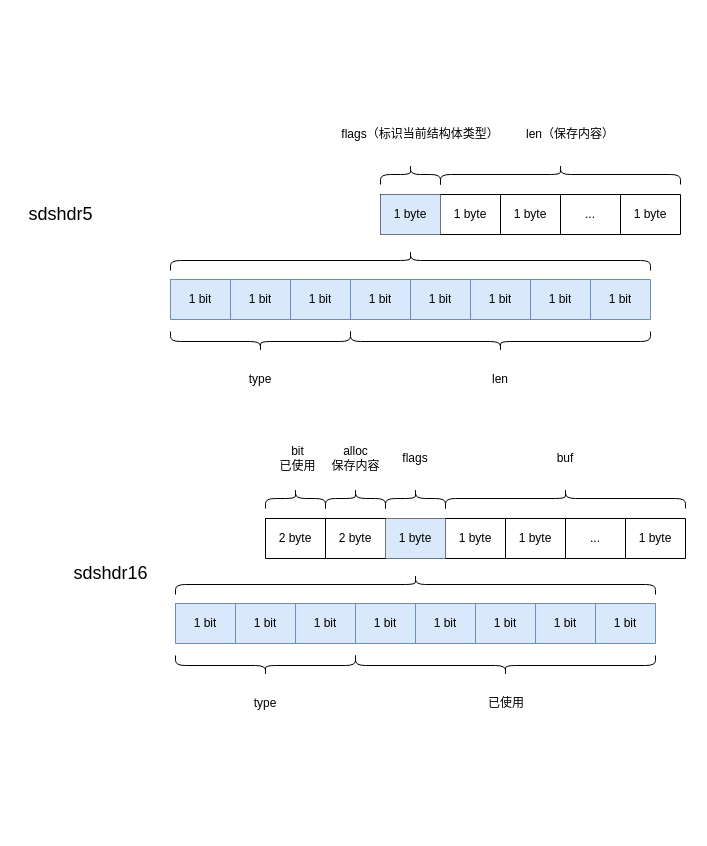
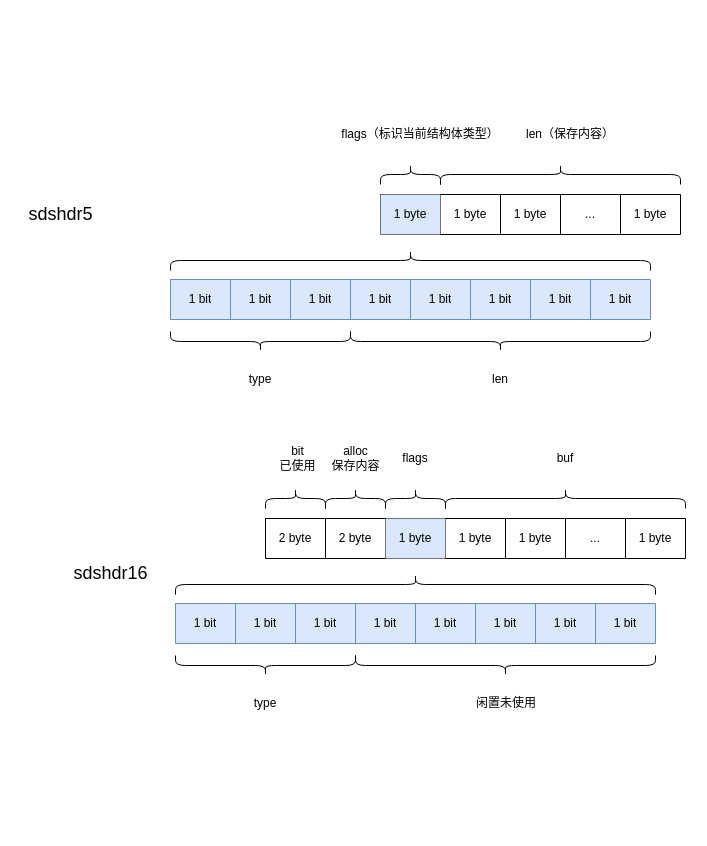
node "已使用": label "已使用" -> "闲置未使用"
